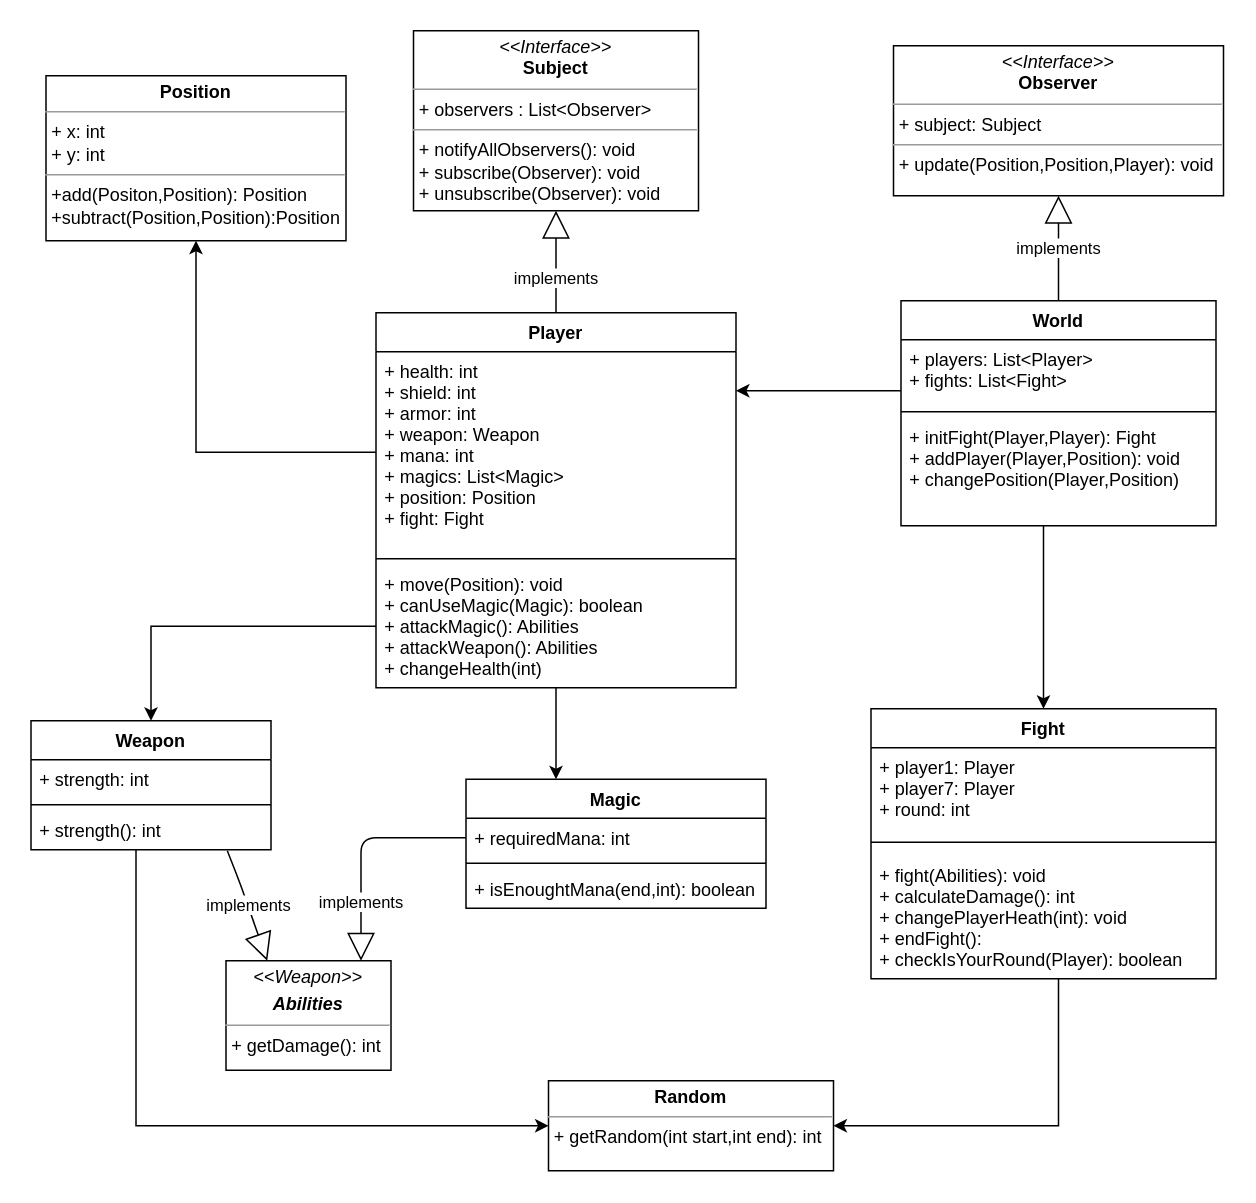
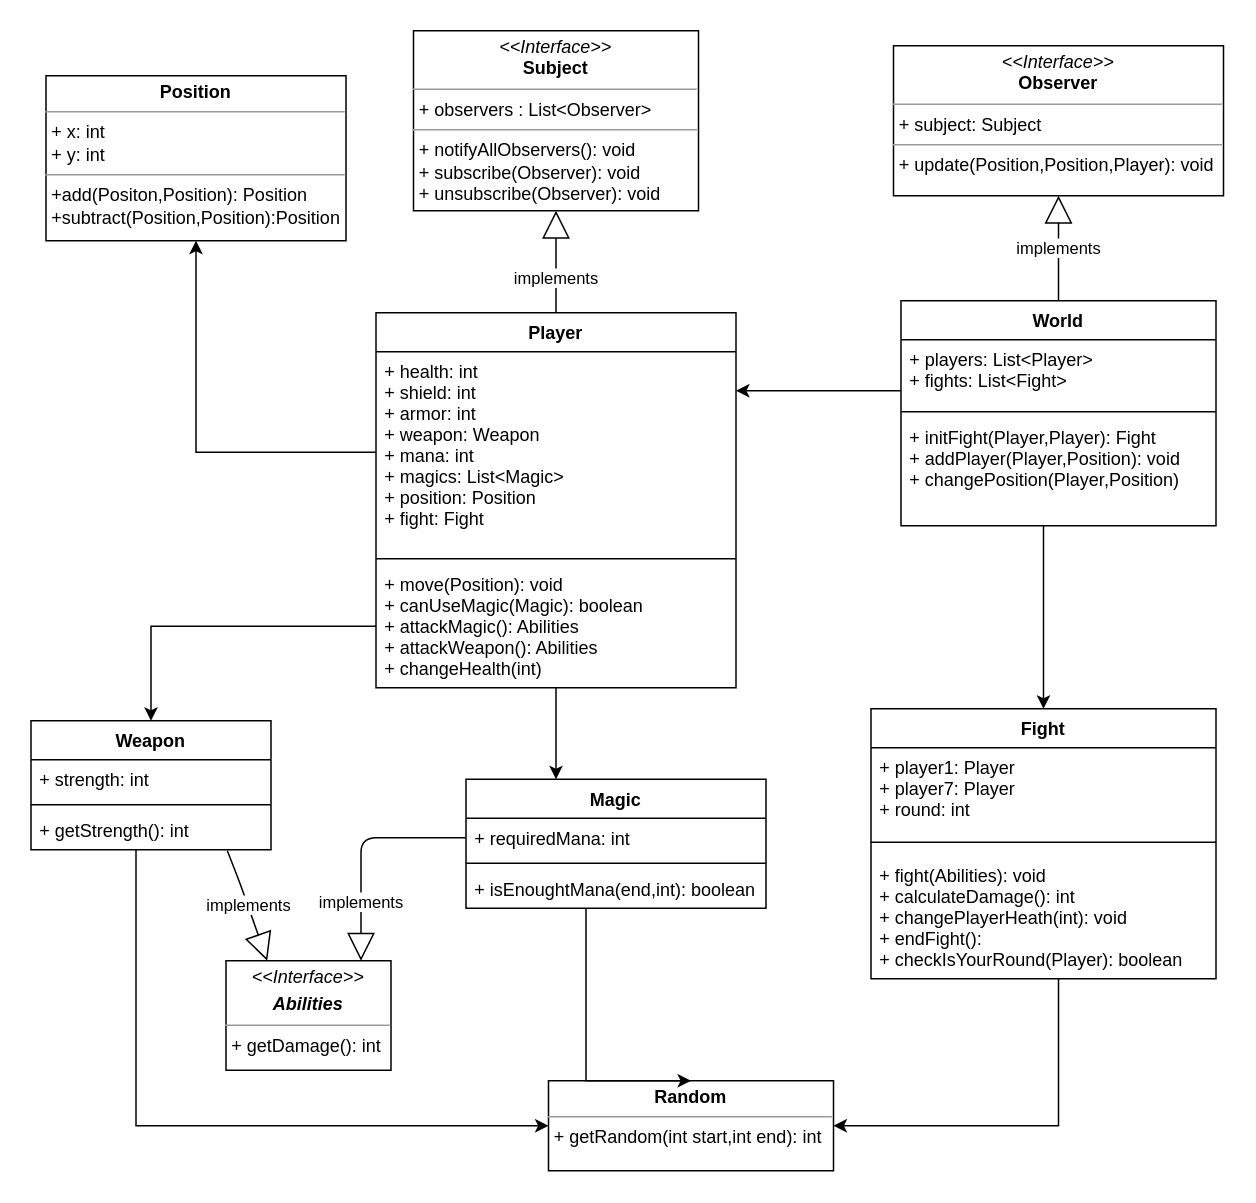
node "+ strength(): int": label "+ strength(): int" -> "+ getStrength(): int"
node "<<Weapon>> Abilities + getDamage(): int": label "<<Weapon>> Abilities + getDamage(): int" -> "<<Interface>> Abilities + getDamage(): int"
edge "Magic" -> "Random + getRandom(int start,int end): int": added
